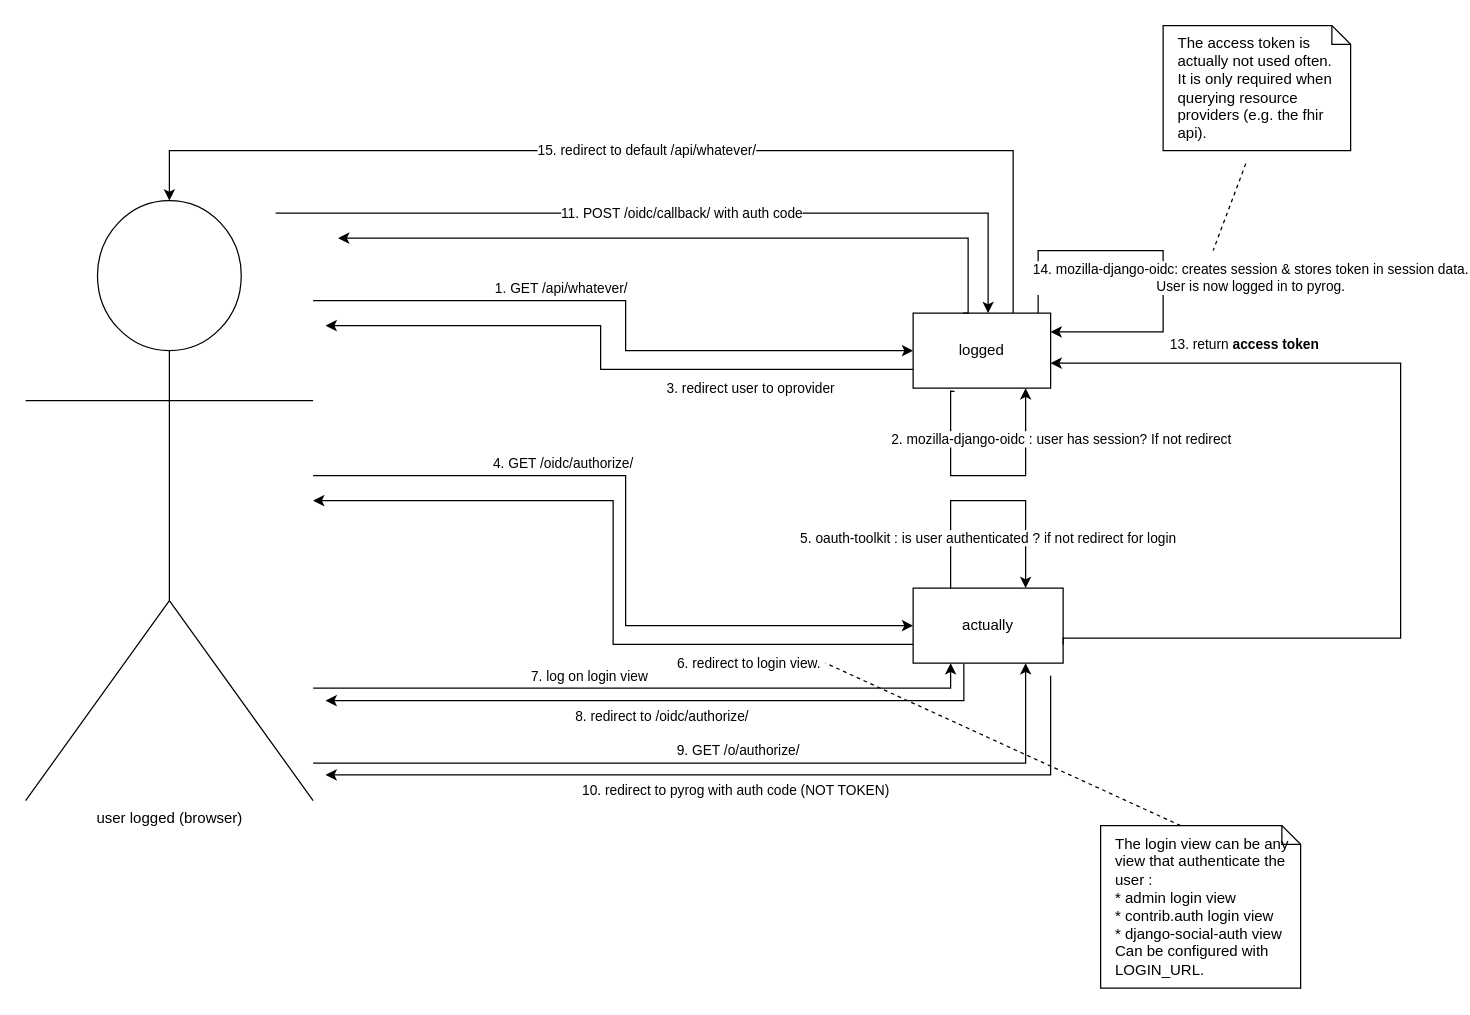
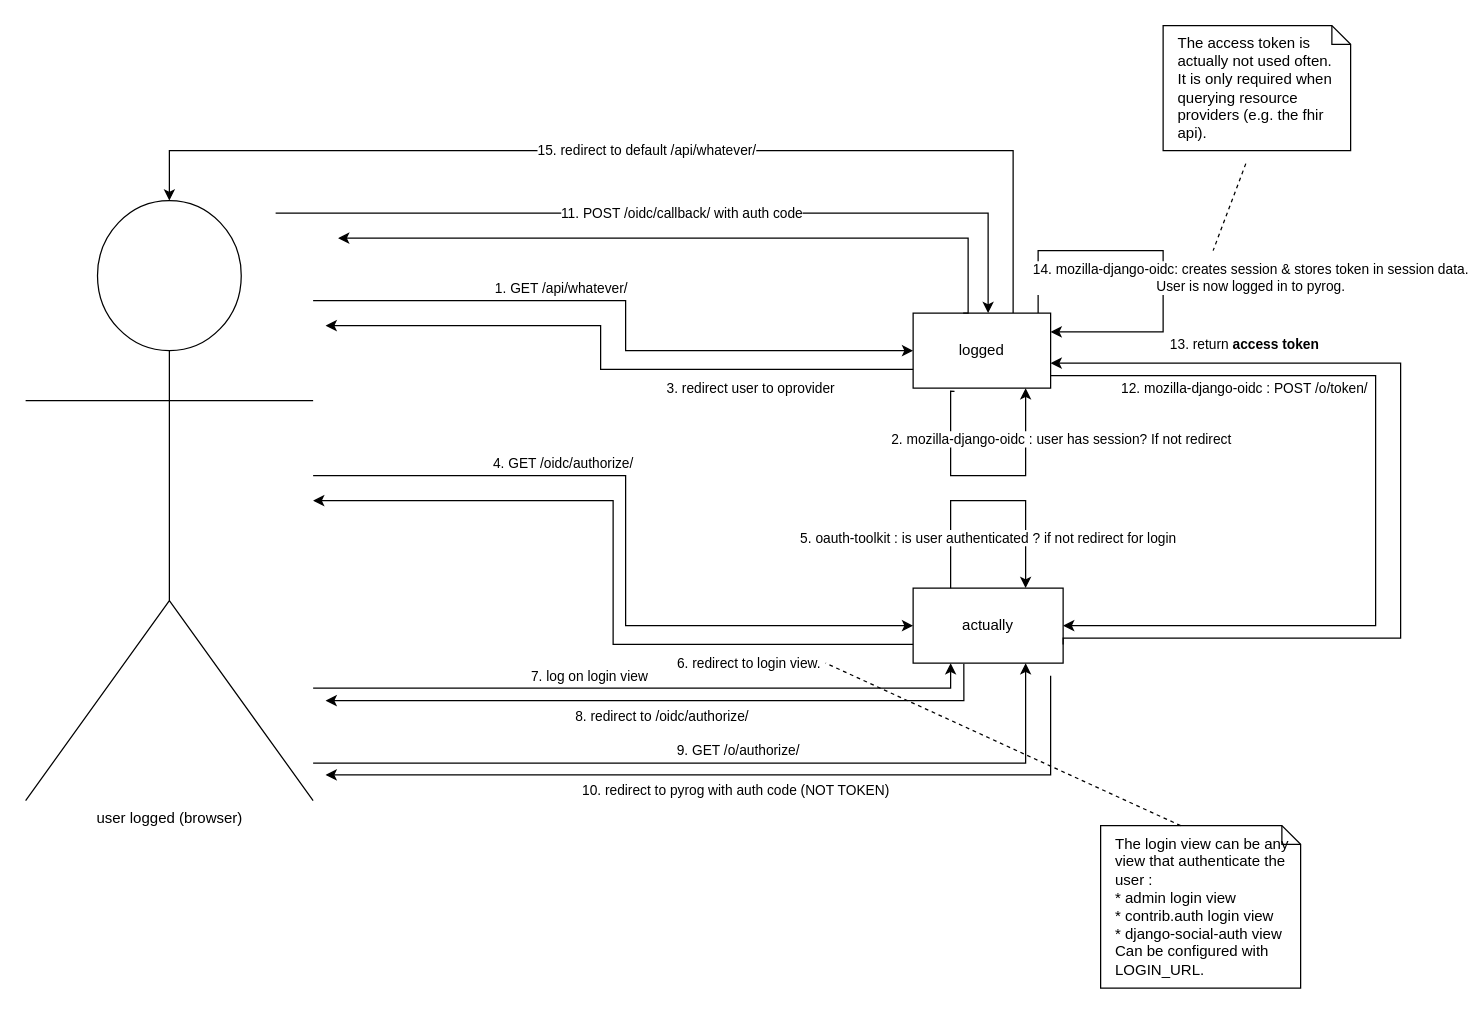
edge "logged" -> "actually": added, label "12. mozilla-django-oidc : POST /o/token/"
